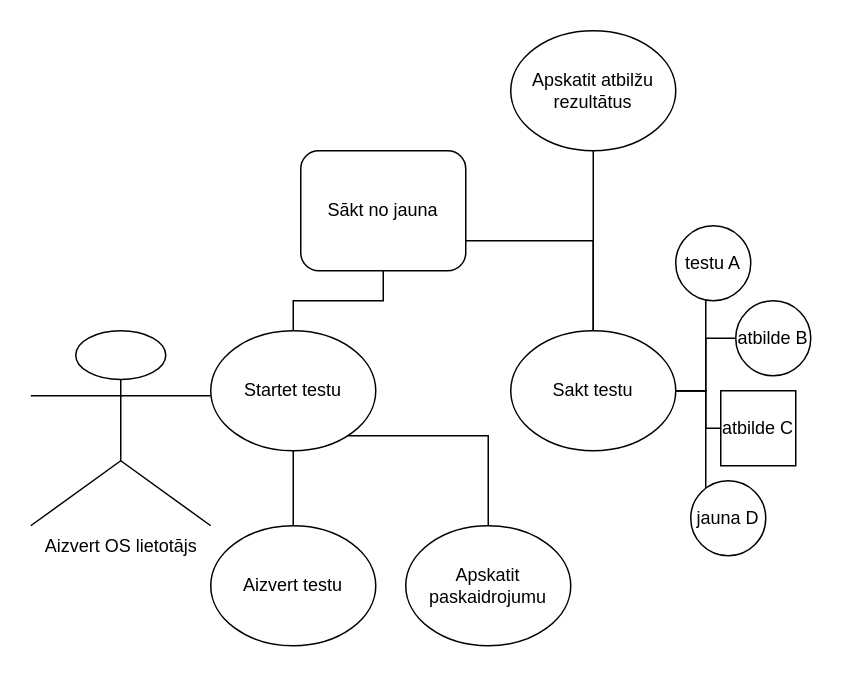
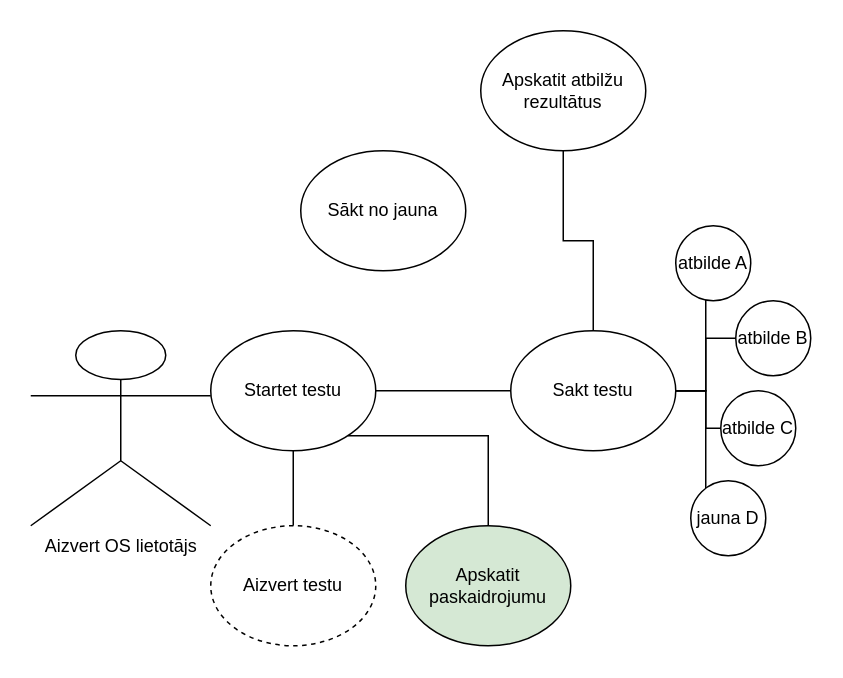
node "Apskatit atbilžu rezultātus": moved (593, 91) -> (563, 91)
node "Sākt no jauna": shape rounded rectangle -> ellipse
edge "Sākt no jauna" -- "Sakt testu": removed
node "testu A": label "testu A" -> "atbilde A"
edge "Sākt no jauna" -- "Startet testu": now "Sakt testu" -- "Startet testu"
node "atbilde C": shape rectangle -> ellipse
node "Aizvert testu": style solid -> dashed
node "Apskatit paskaidrojumu": fillcolor #ffffff -> #d5e8d4
